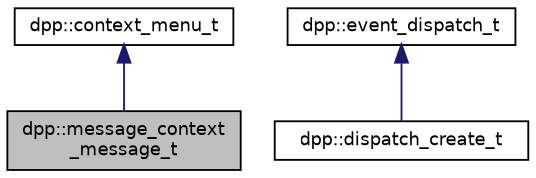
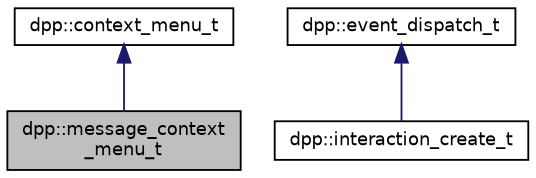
node "dpp::message_context _message_t": label "dpp::message_context _message_t" -> "dpp::message_context _menu_t"
node "dpp::dispatch_create_t": label "dpp::dispatch_create_t" -> "dpp::interaction_create_t"
